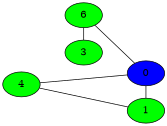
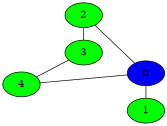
node "6": label "6" -> "2"
edge "4" -- "1": now "4" -- "3"
